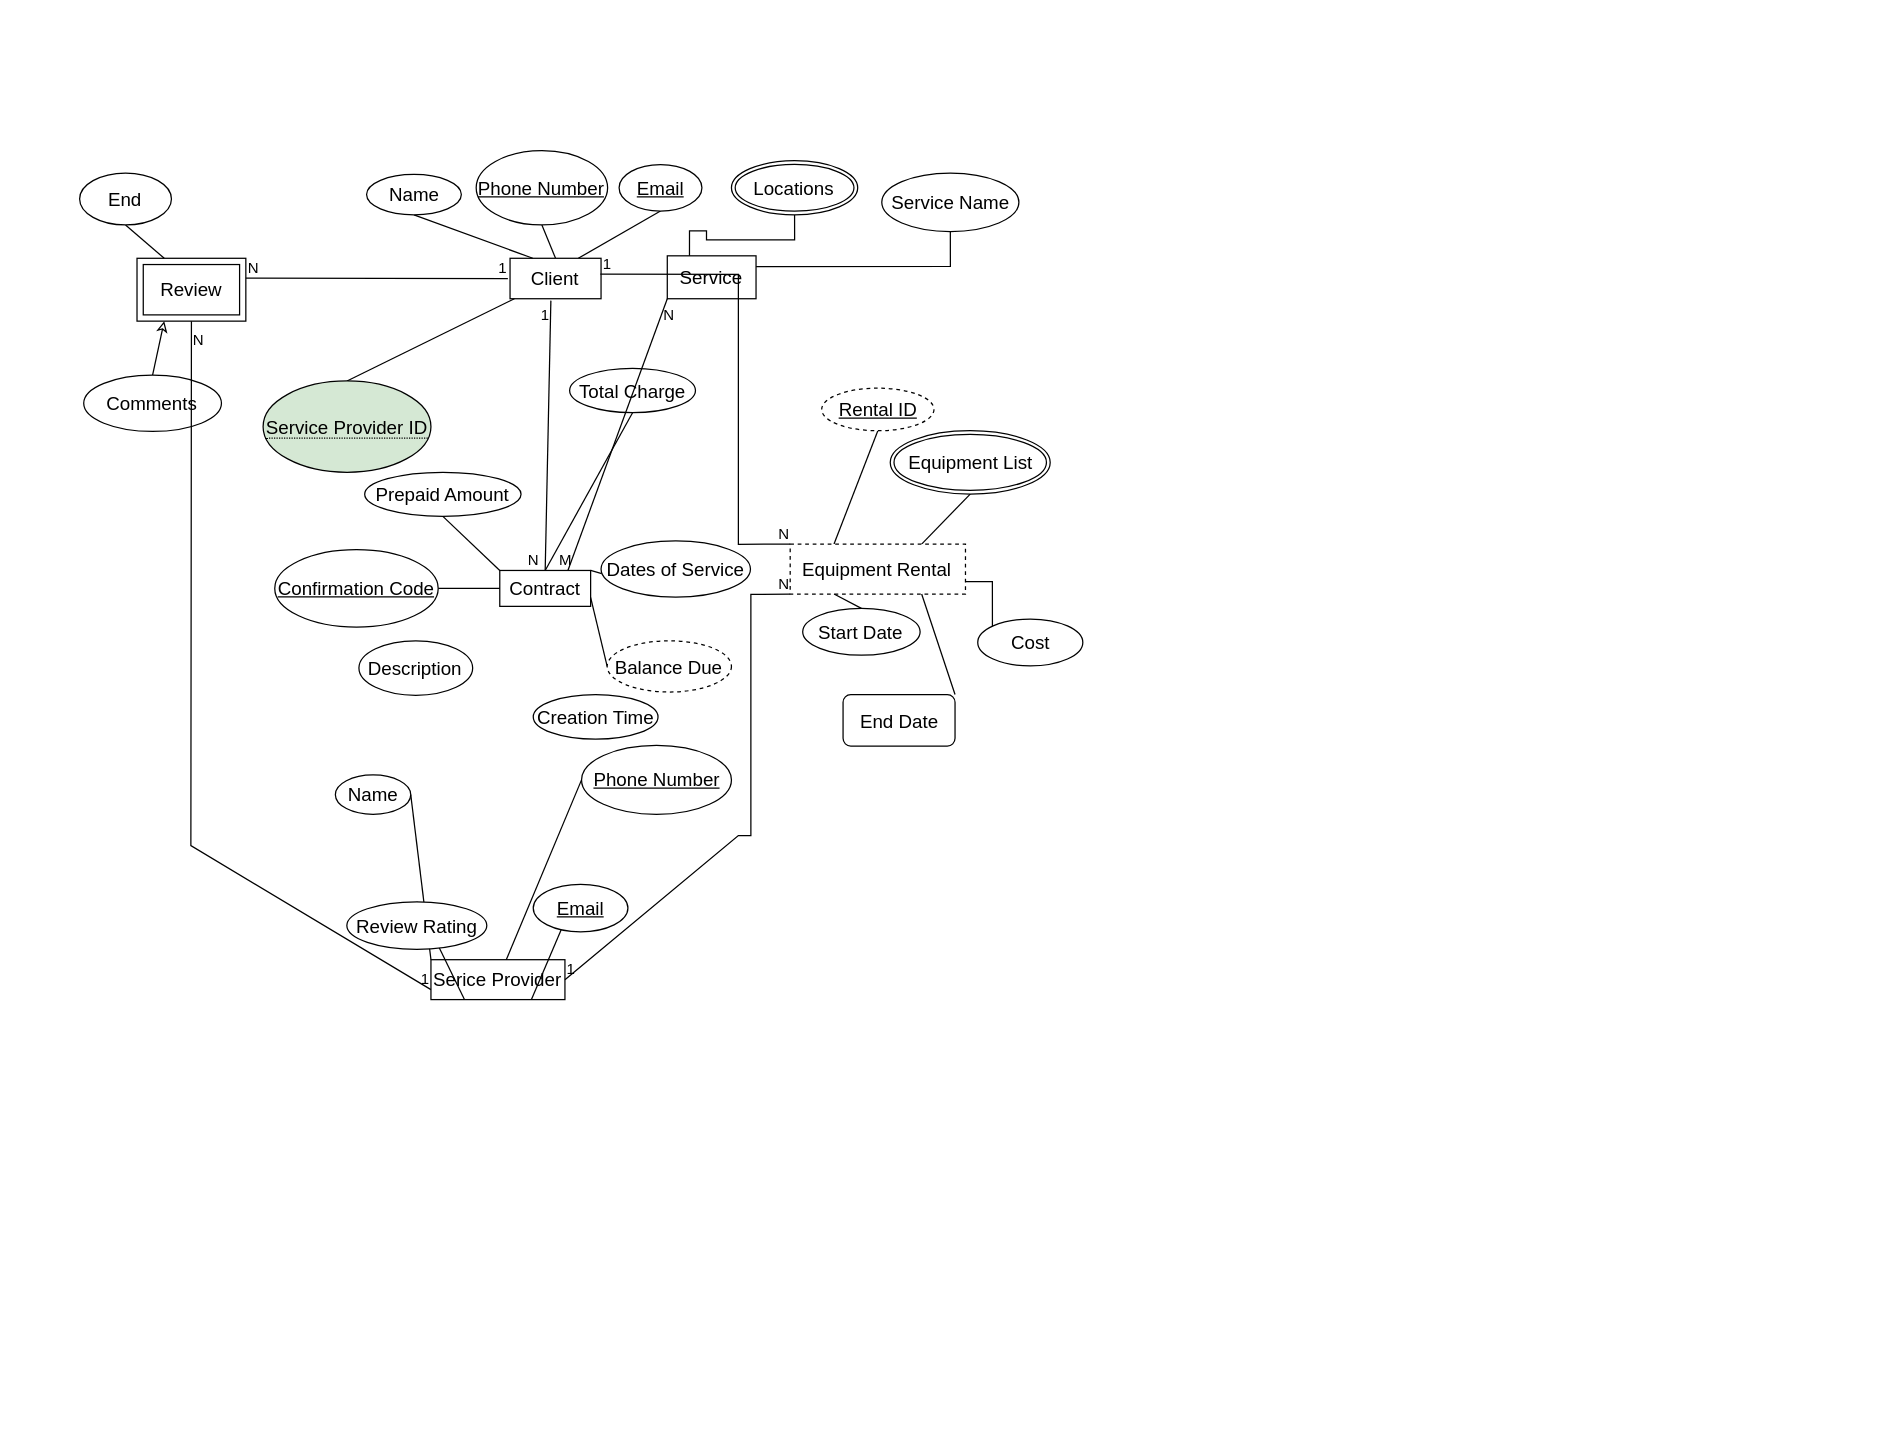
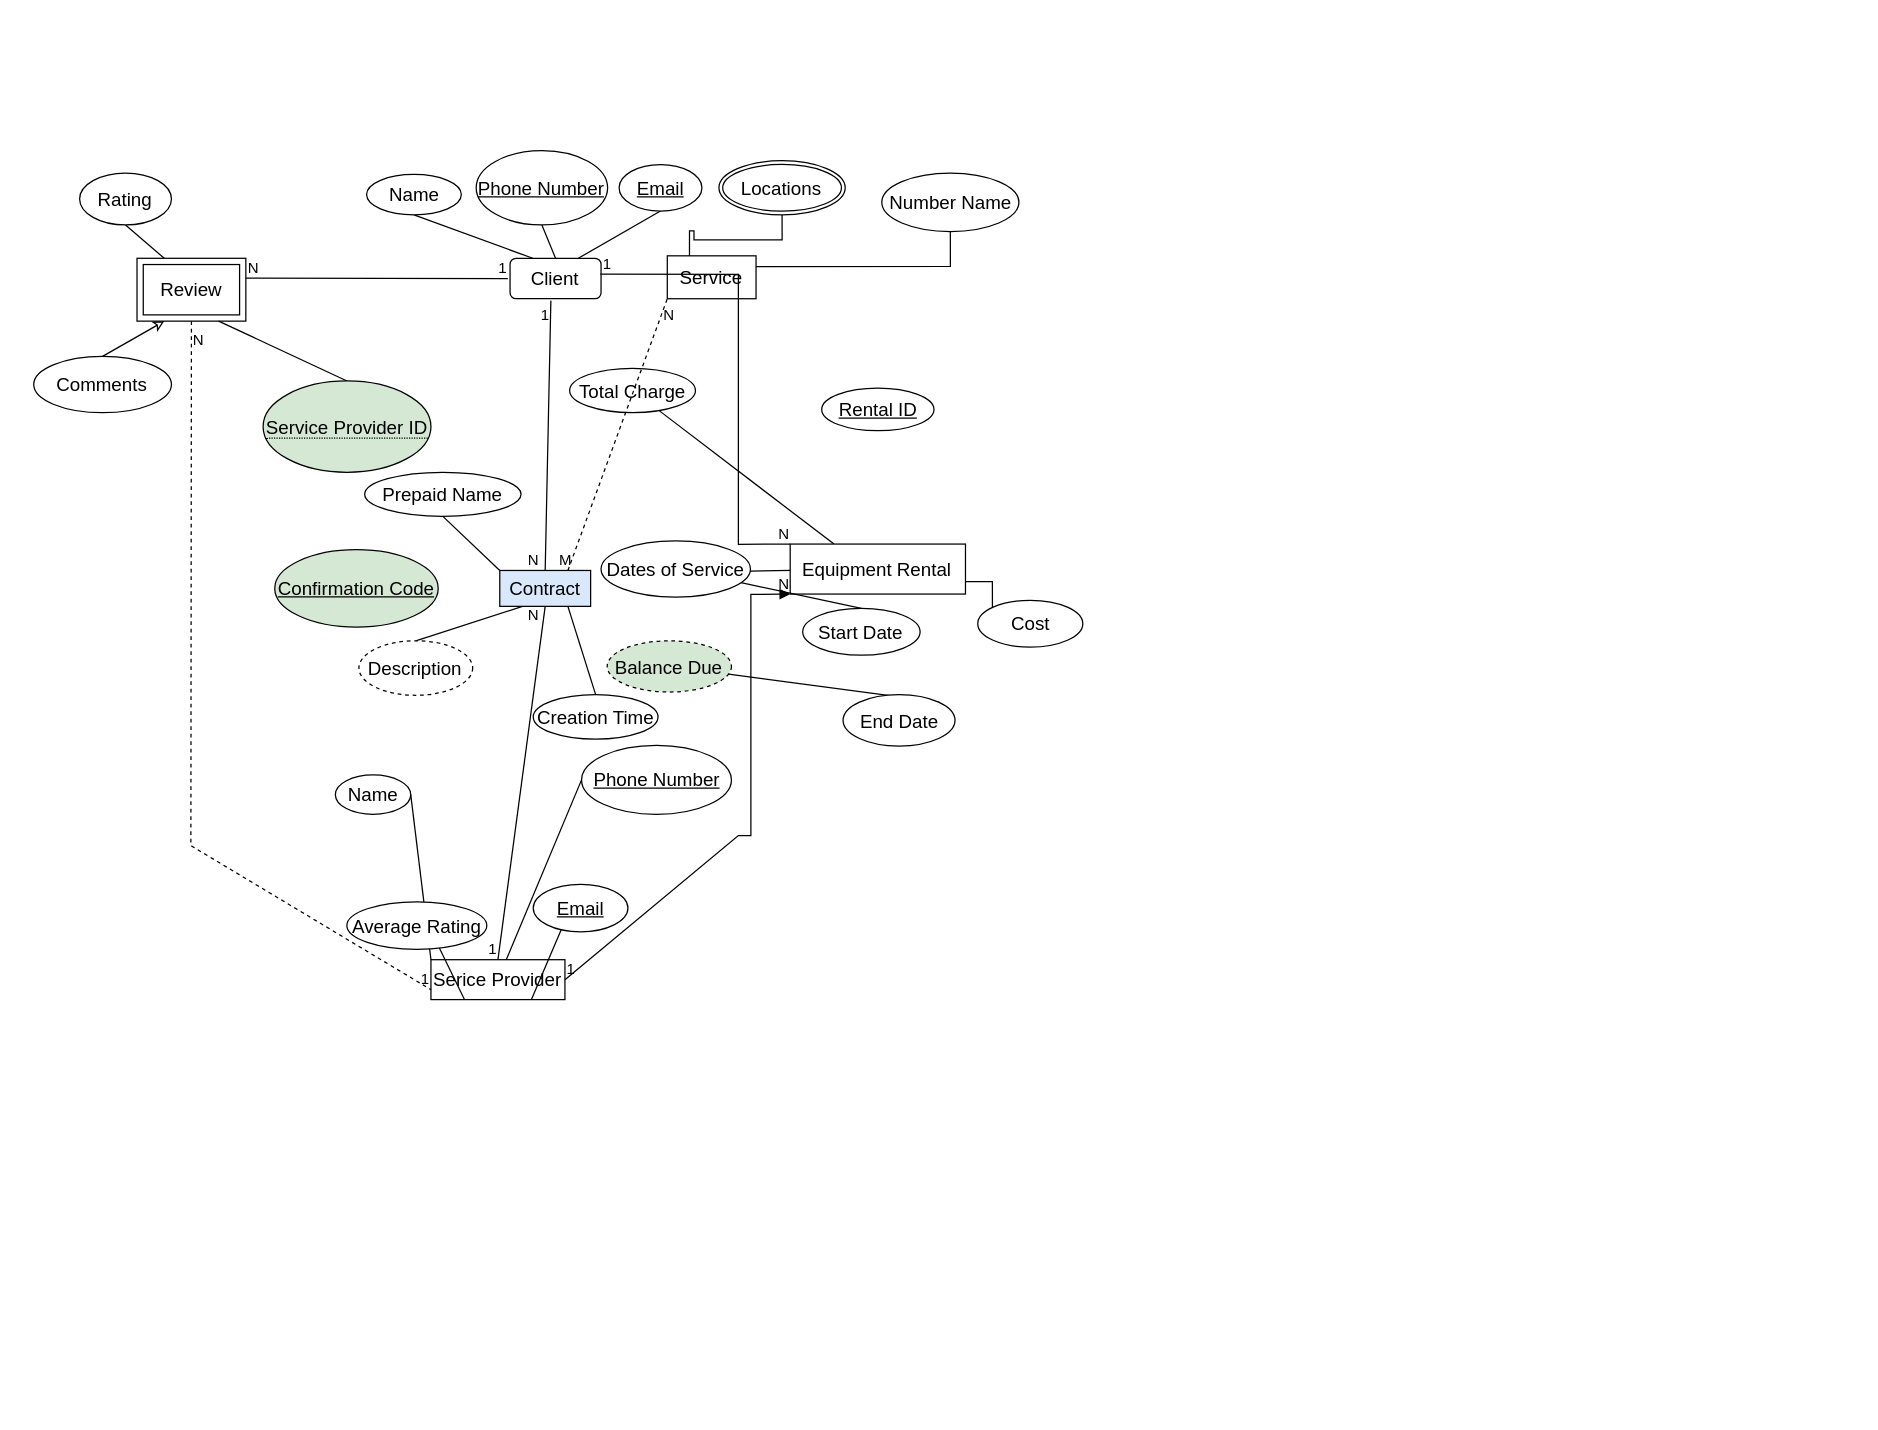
node "Locations": moved (794, 188) -> (782, 188)
node "End": label "End" -> "Rating"
node "Service Name": label "Service Name" -> "Number Name"
node "Client": shape rectangle -> rounded rectangle
edge "Client" -- "Service Provider ID": now "Review" -- "Service Provider ID"
edge "Service" -- "Contract": style solid -> dashed
node "Comments": moved (152, 403) -> (102, 385)
node "Rental ID": style dashed -> solid
node "Equipment List": removed
edge "Rental ID" -- "Equipment Rental": now "Total Charge" -- "Equipment Rental"
node "Prepaid Amount": label "Prepaid Amount" -> "Prepaid Name"
edge "Total Charge" -- "Contract": removed
edge "Equipment List" -- "Equipment Rental": removed
node "Equipment Rental": style dashed -> solid
edge "Dates of Service" -- "Contract": now "Dates of Service" -- "Equipment Rental"
node "Confirmation Code": fillcolor #ffffff -> #d5e8d4
edge "Confirmation Code" -- "Contract": removed
node "Contract": fillcolor #ffffff -> #dae8fc
edge "Equipment Rental" -- "Serice Provider": arrowhead none -> block
edge "Equipment Rental" -- "Start Date": now "Dates of Service" -- "Start Date"
edge "Contract" -- "Description": added
edge "Contract" -- "Balance Due": removed
node "Cost": moved (1030, 642) -> (1030, 624)
edge "Equipment Rental" -- "End Date": now "Balance Due" -- "End Date"
edge "Contract" -- "Creation Time": added
node "Balance Due": fillcolor #ffffff -> #d5e8d4
node "Description": style solid -> dashed
node "End Date": shape rounded rectangle -> ellipse
edge "Review" -- "Serice Provider": style solid -> dashed
edge "Contract" -- "Serice Provider": added, labels "N", "1"
node "Review Rating": label "Review Rating" -> "Average Rating"
